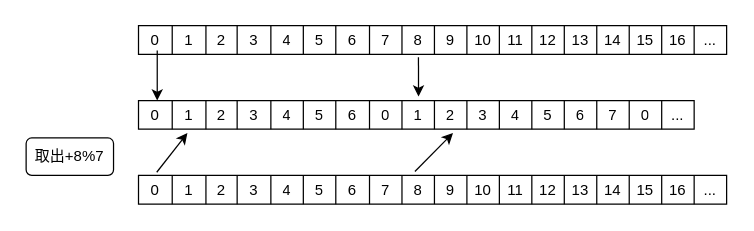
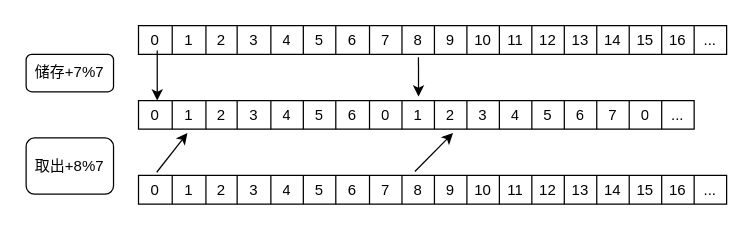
node "储存+7%7": added
node "取出+8%7": size 88x38 -> 88x56
